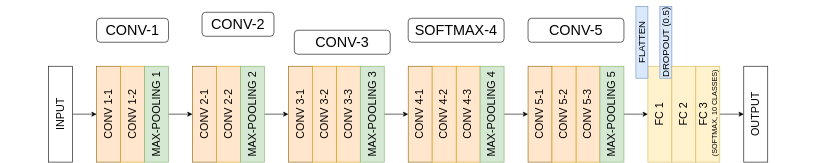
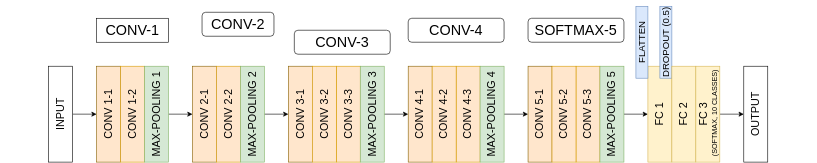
node "CONV-1": shape rounded rectangle -> rectangle
node "SOFTMAX-4": label "SOFTMAX-4" -> "CONV-4"
node "CONV-5": label "CONV-5" -> "SOFTMAX-5"
